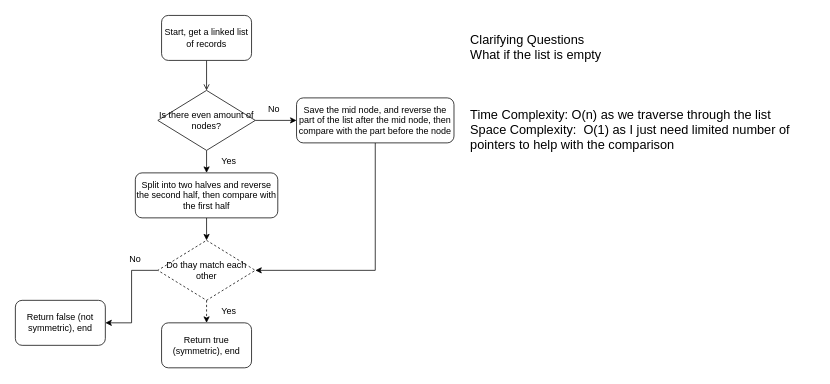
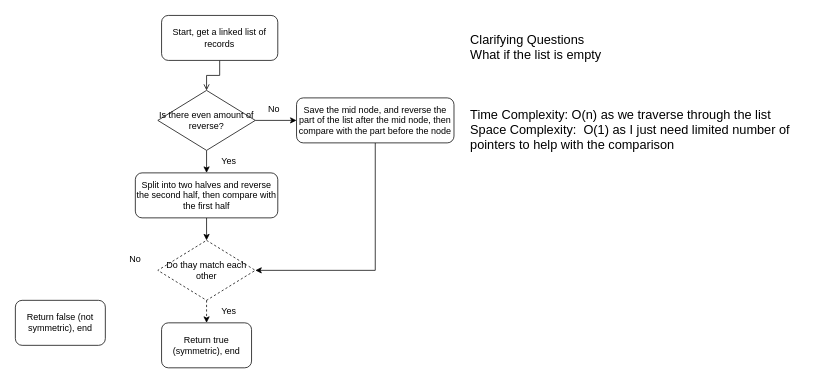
node "Start, get a linked list of records": size 90x45 -> 116x45
node "Is there even amount of nodes?": label "Is there even amount of nodes?" -> "Is there even amount of reverse?"
edge "Do thay match each other" -> "Return false (not symmetric), end": removed
